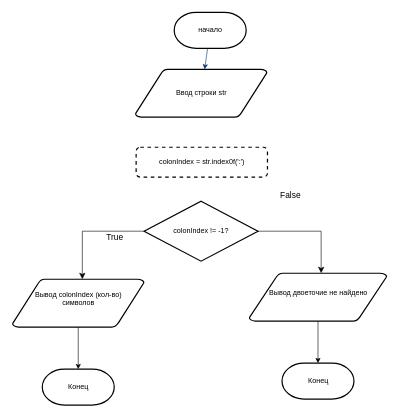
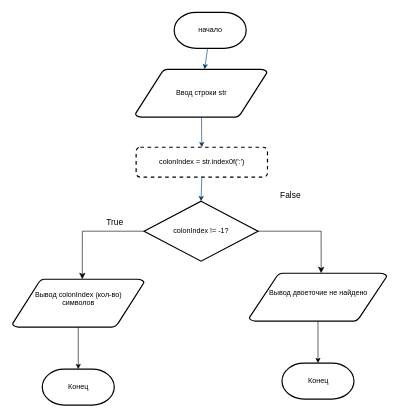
edge "Ввод строки str" -> "colonIndex = str.index0f(':')": added
edge "colonIndex = str.index0f(':')" -> "colonIndex != -1?": added
node "True": moved (117, 236) -> (117, 221)
